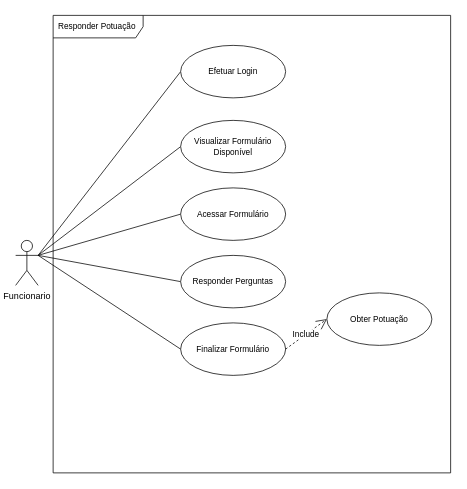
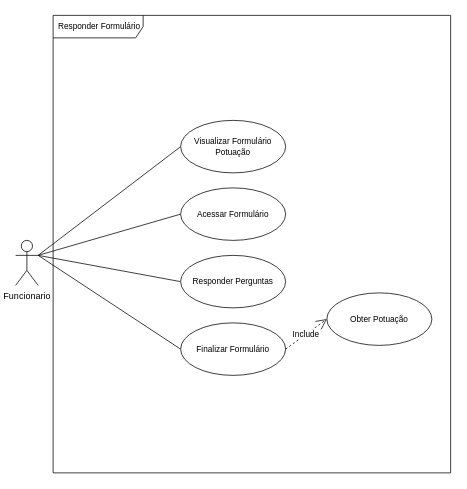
node "Responder Potuação": label "Responder Potuação" -> "Responder Formulário"
node "Efetuar Login": removed
node "Visualizar Formulário Disponível": label "Visualizar Formulário Disponível" -> "Visualizar Formulário Potuação"
edge "Efetuar Login" -- "Funcionario": removed
